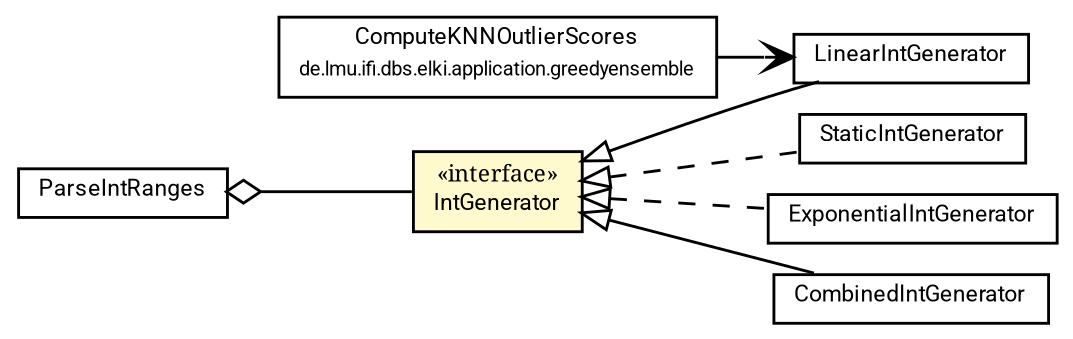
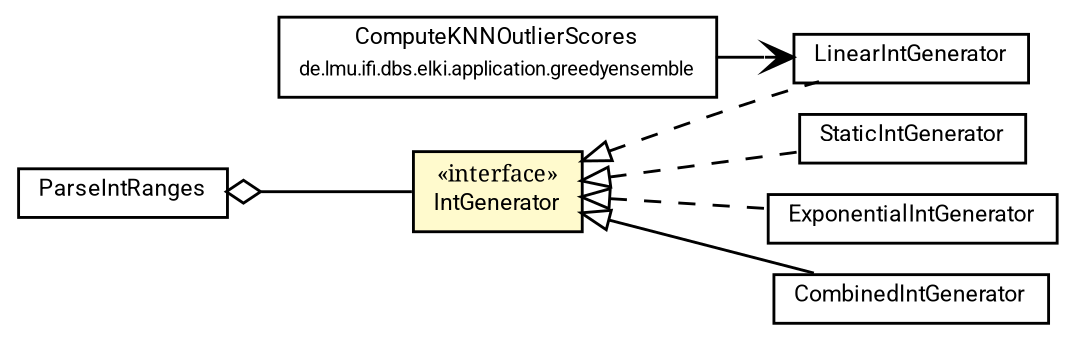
edge "LinearIntGenerator" -> "IntGenerator": style solid -> dashed
